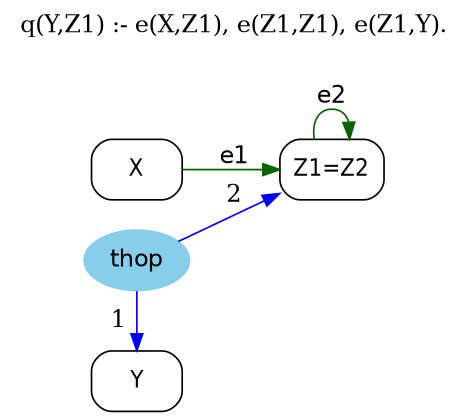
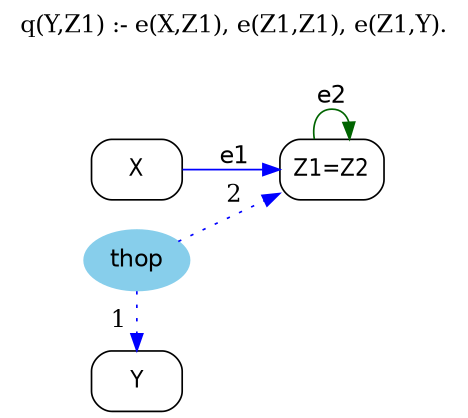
edge "X" -> "Z1=Z2": color darkgreen -> blue
edge "thop" -> "Z1=Z2": style solid -> dotted
edge "thop" -> "Y": style solid -> dotted
